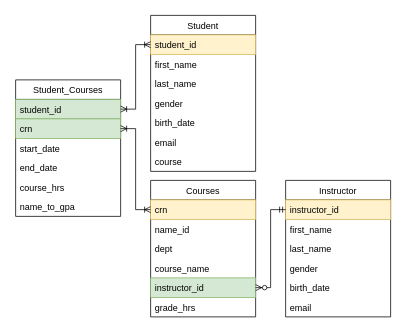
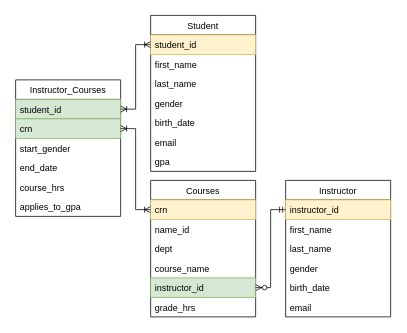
node "Student_Courses": label "Student_Courses" -> "Instructor_Courses"
node "start_date": label "start_date" -> "start_gender"
node "course": label "course" -> "gpa"
node "name_to_gpa": label "name_to_gpa" -> "applies_to_gpa"
